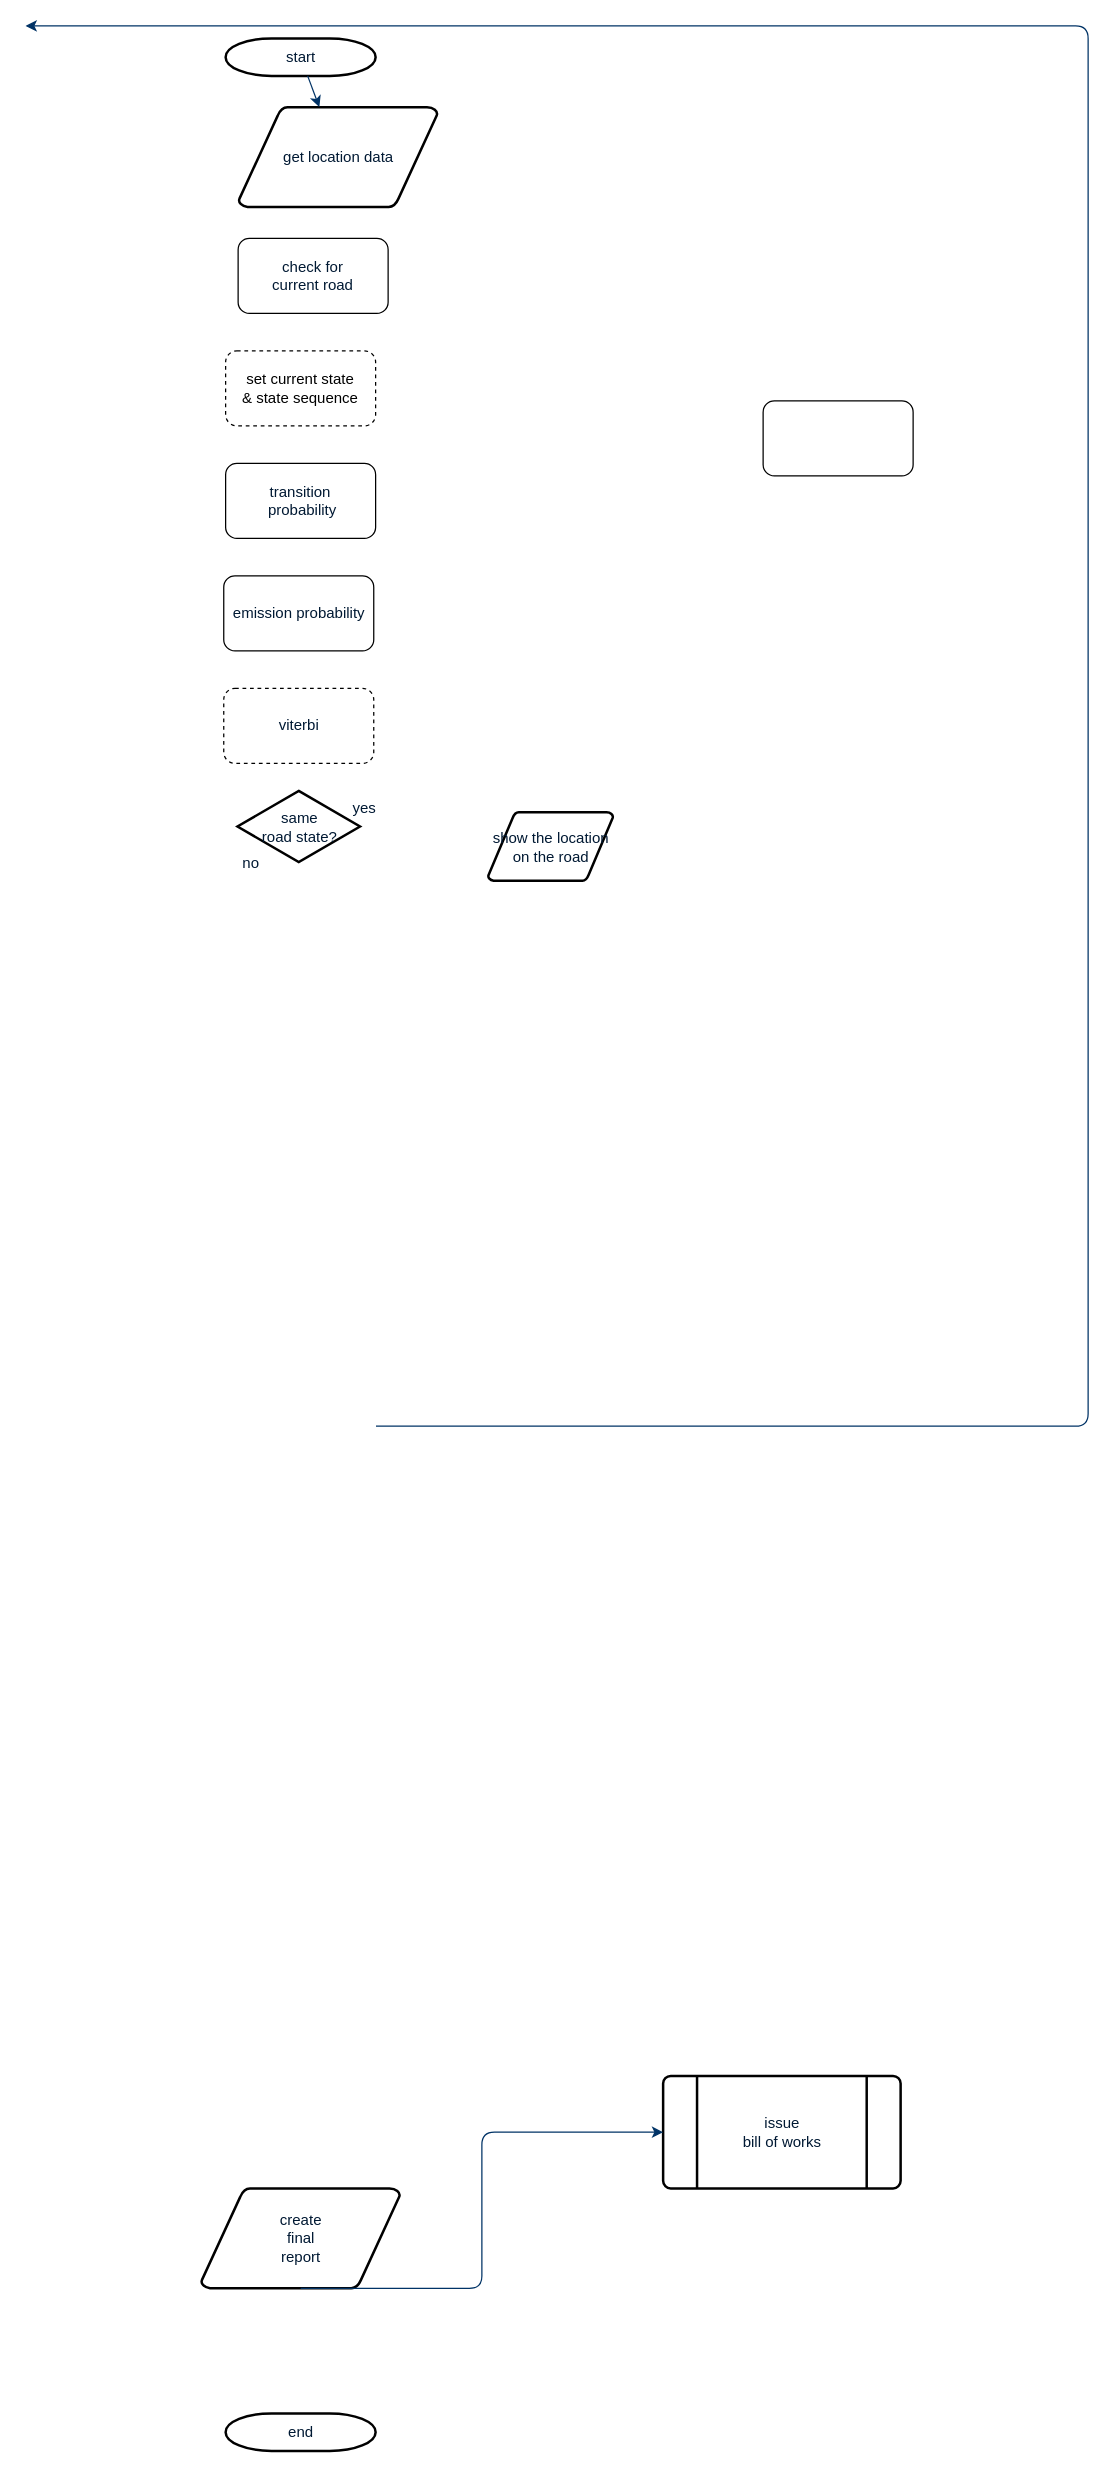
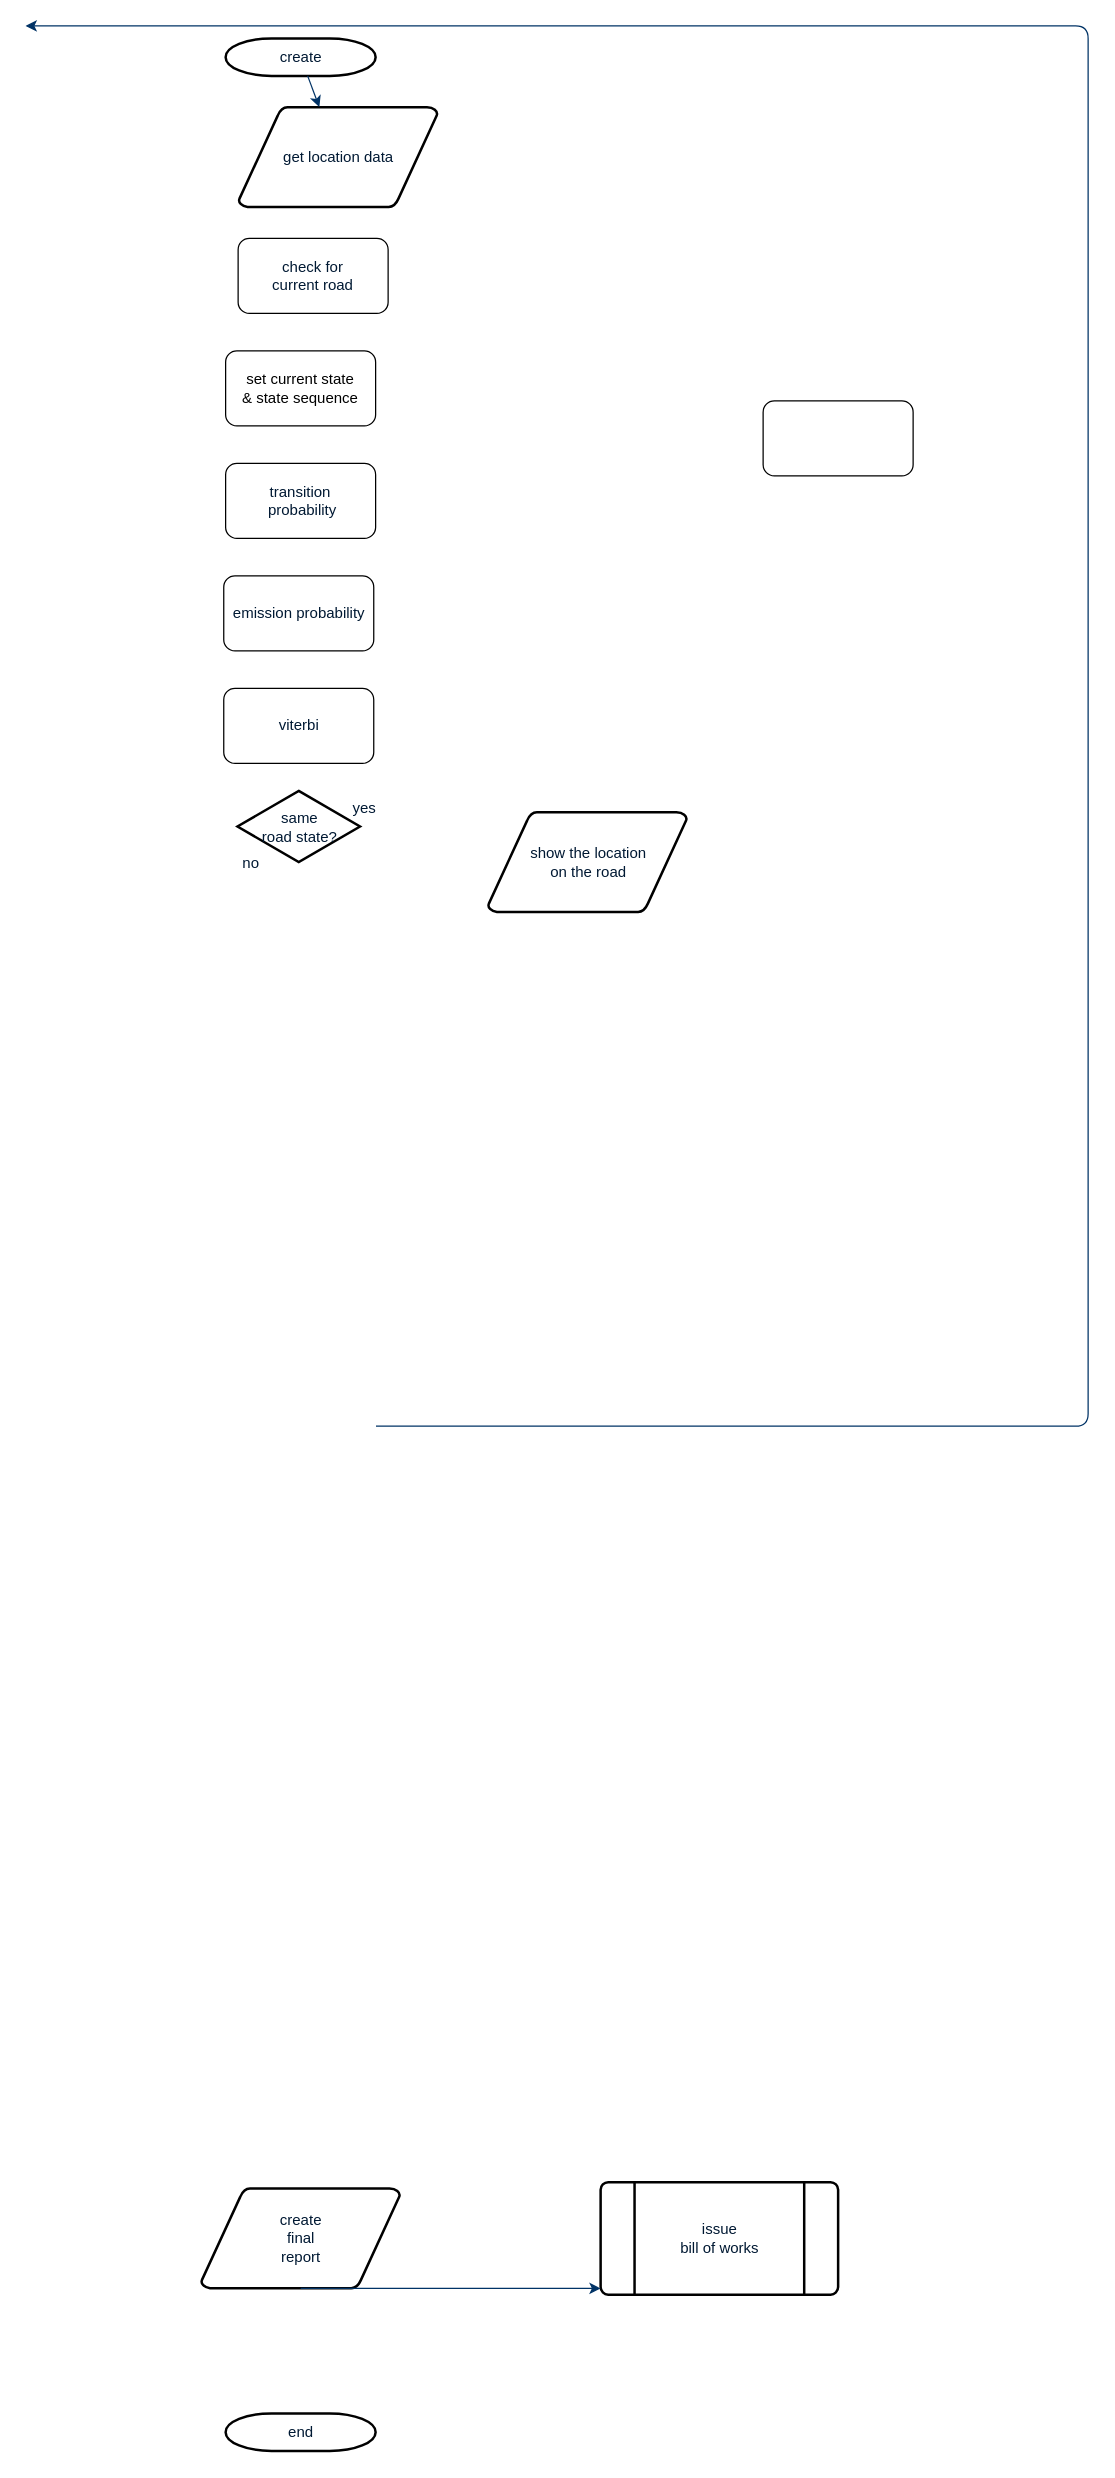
node "start": label "start" -> "create"
node "set current state & state sequence": style dashed -> solid
node "viterbi": style dashed -> solid
node "show the location on the road": size 125x69 -> 199x100
node "issue bill of works": moved (782, 2132) -> (719, 2238)
